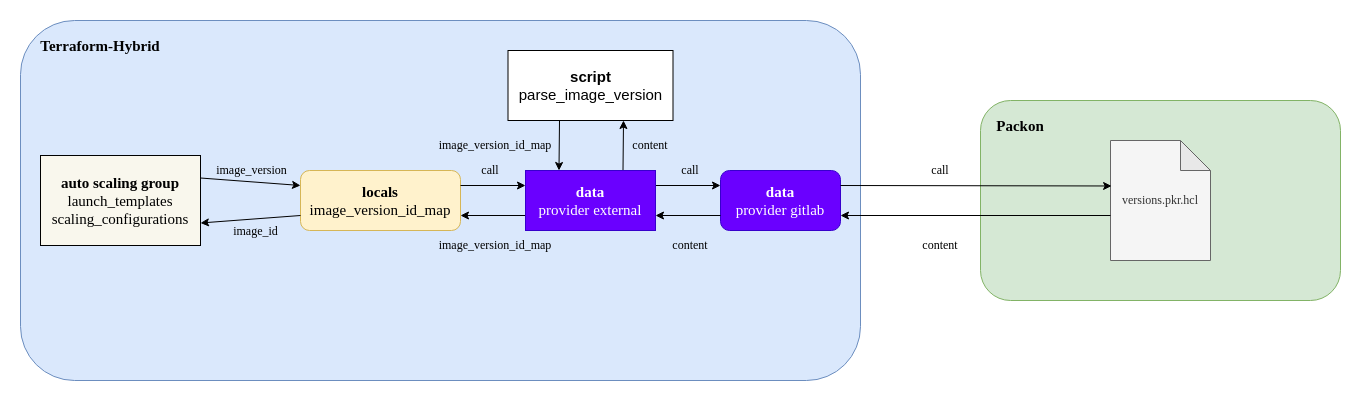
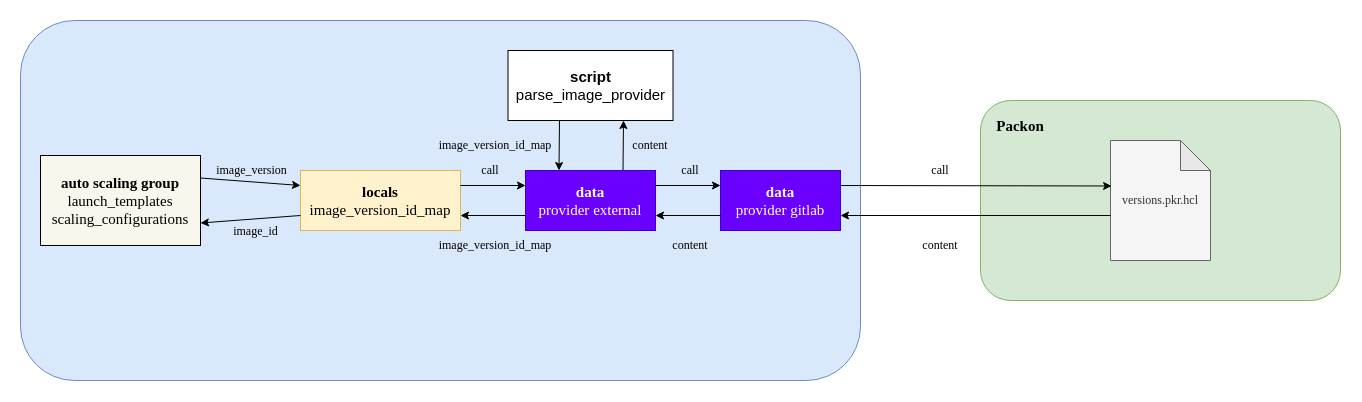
node "Terraform-Hybrid": removed
node "script parse_image_version": label "script parse_image_version" -> "script parse_image_provider"
node "locals image_version_id_map": shape rounded rectangle -> rectangle
node "data provider gitlab": shape rounded rectangle -> rectangle
